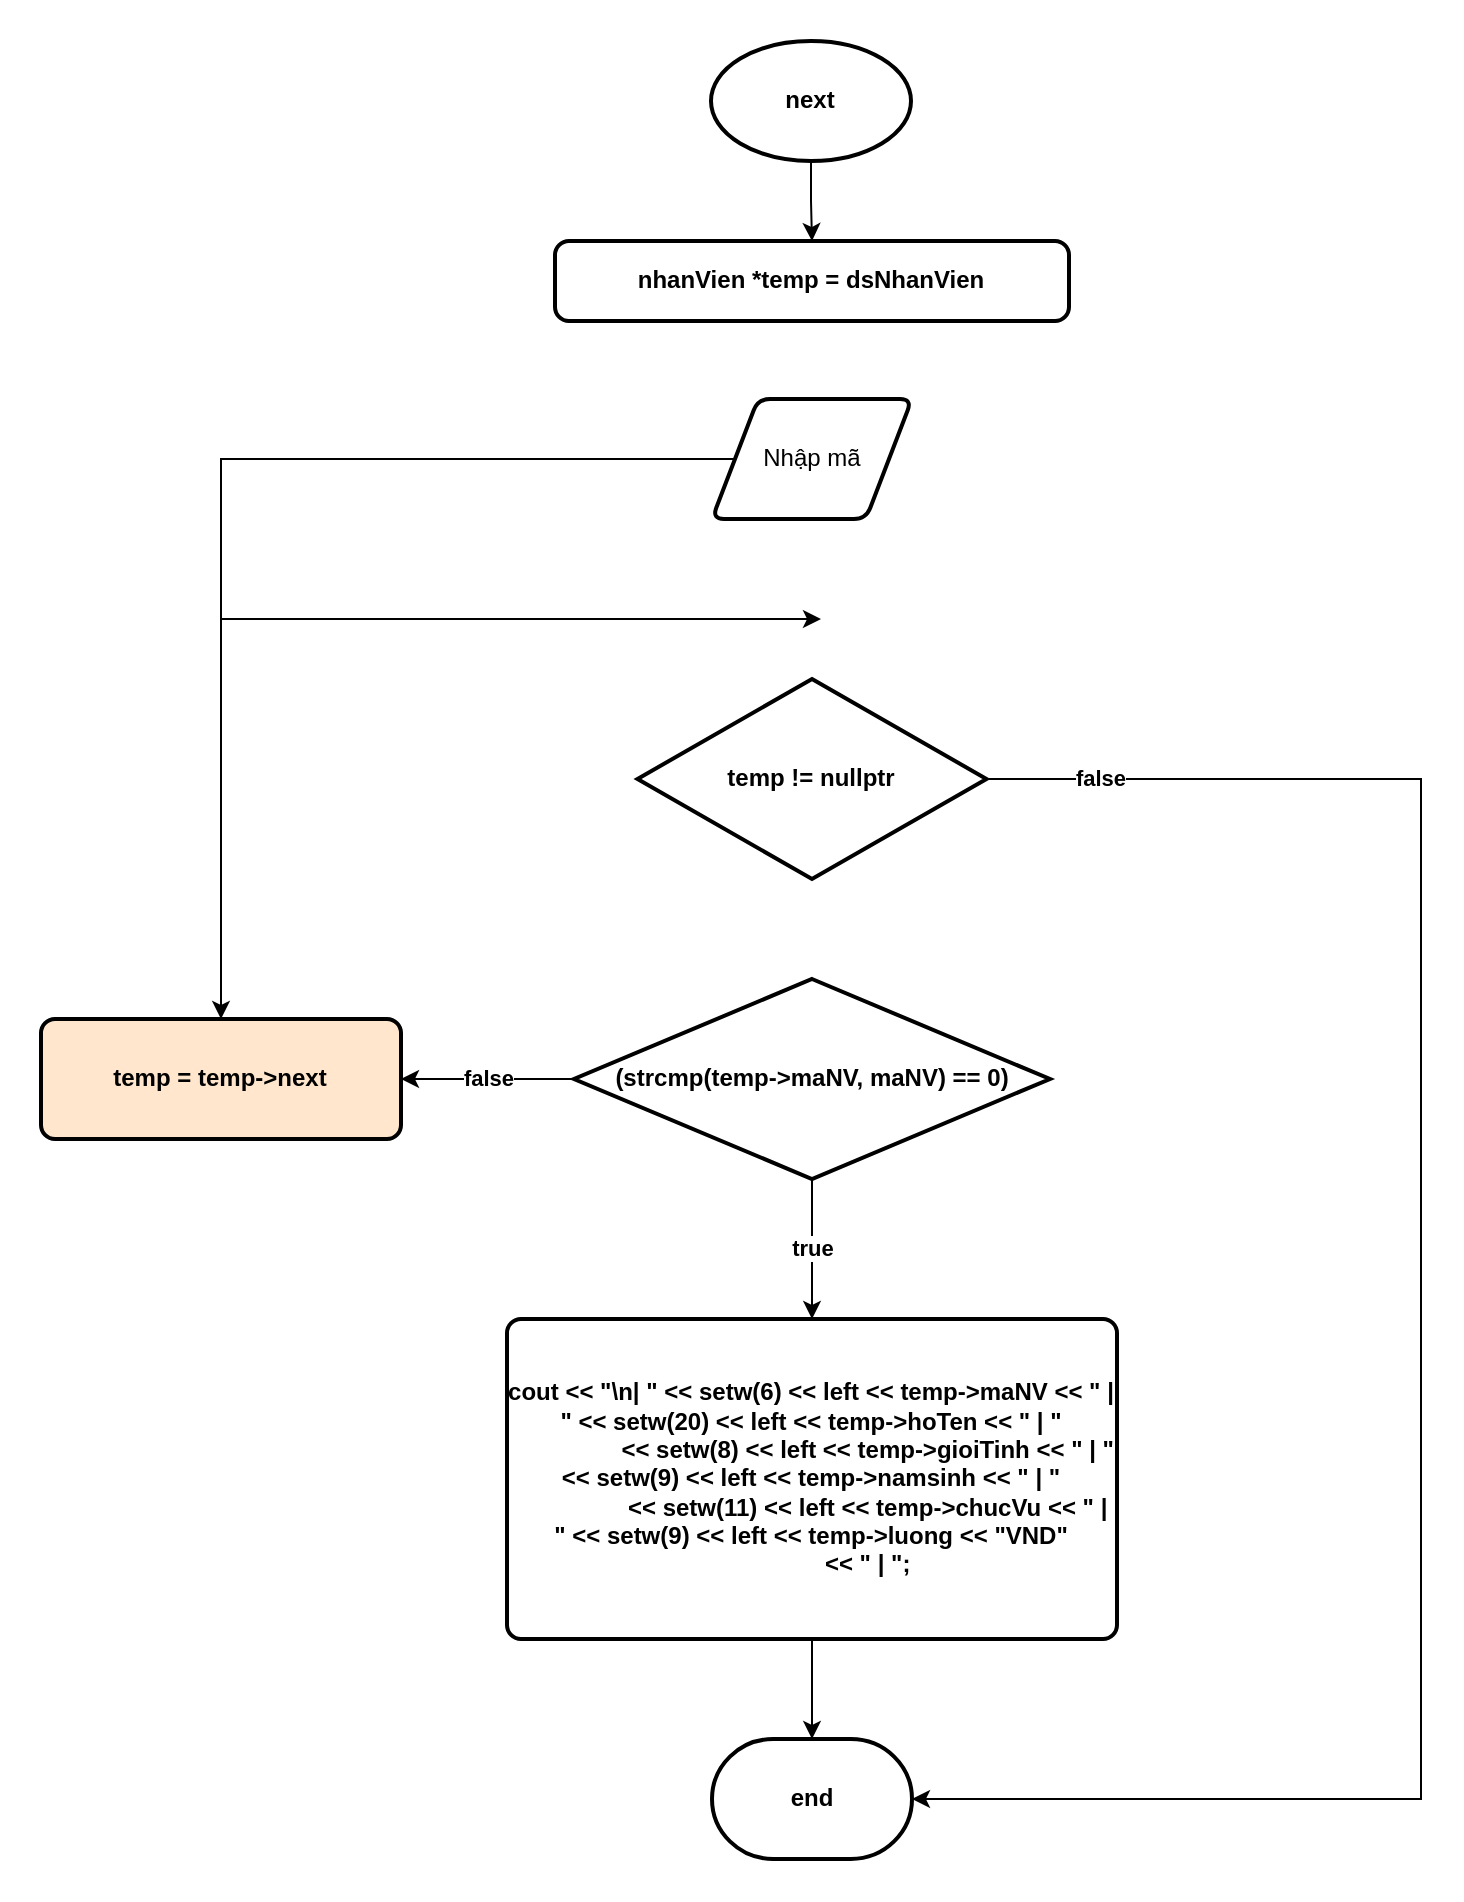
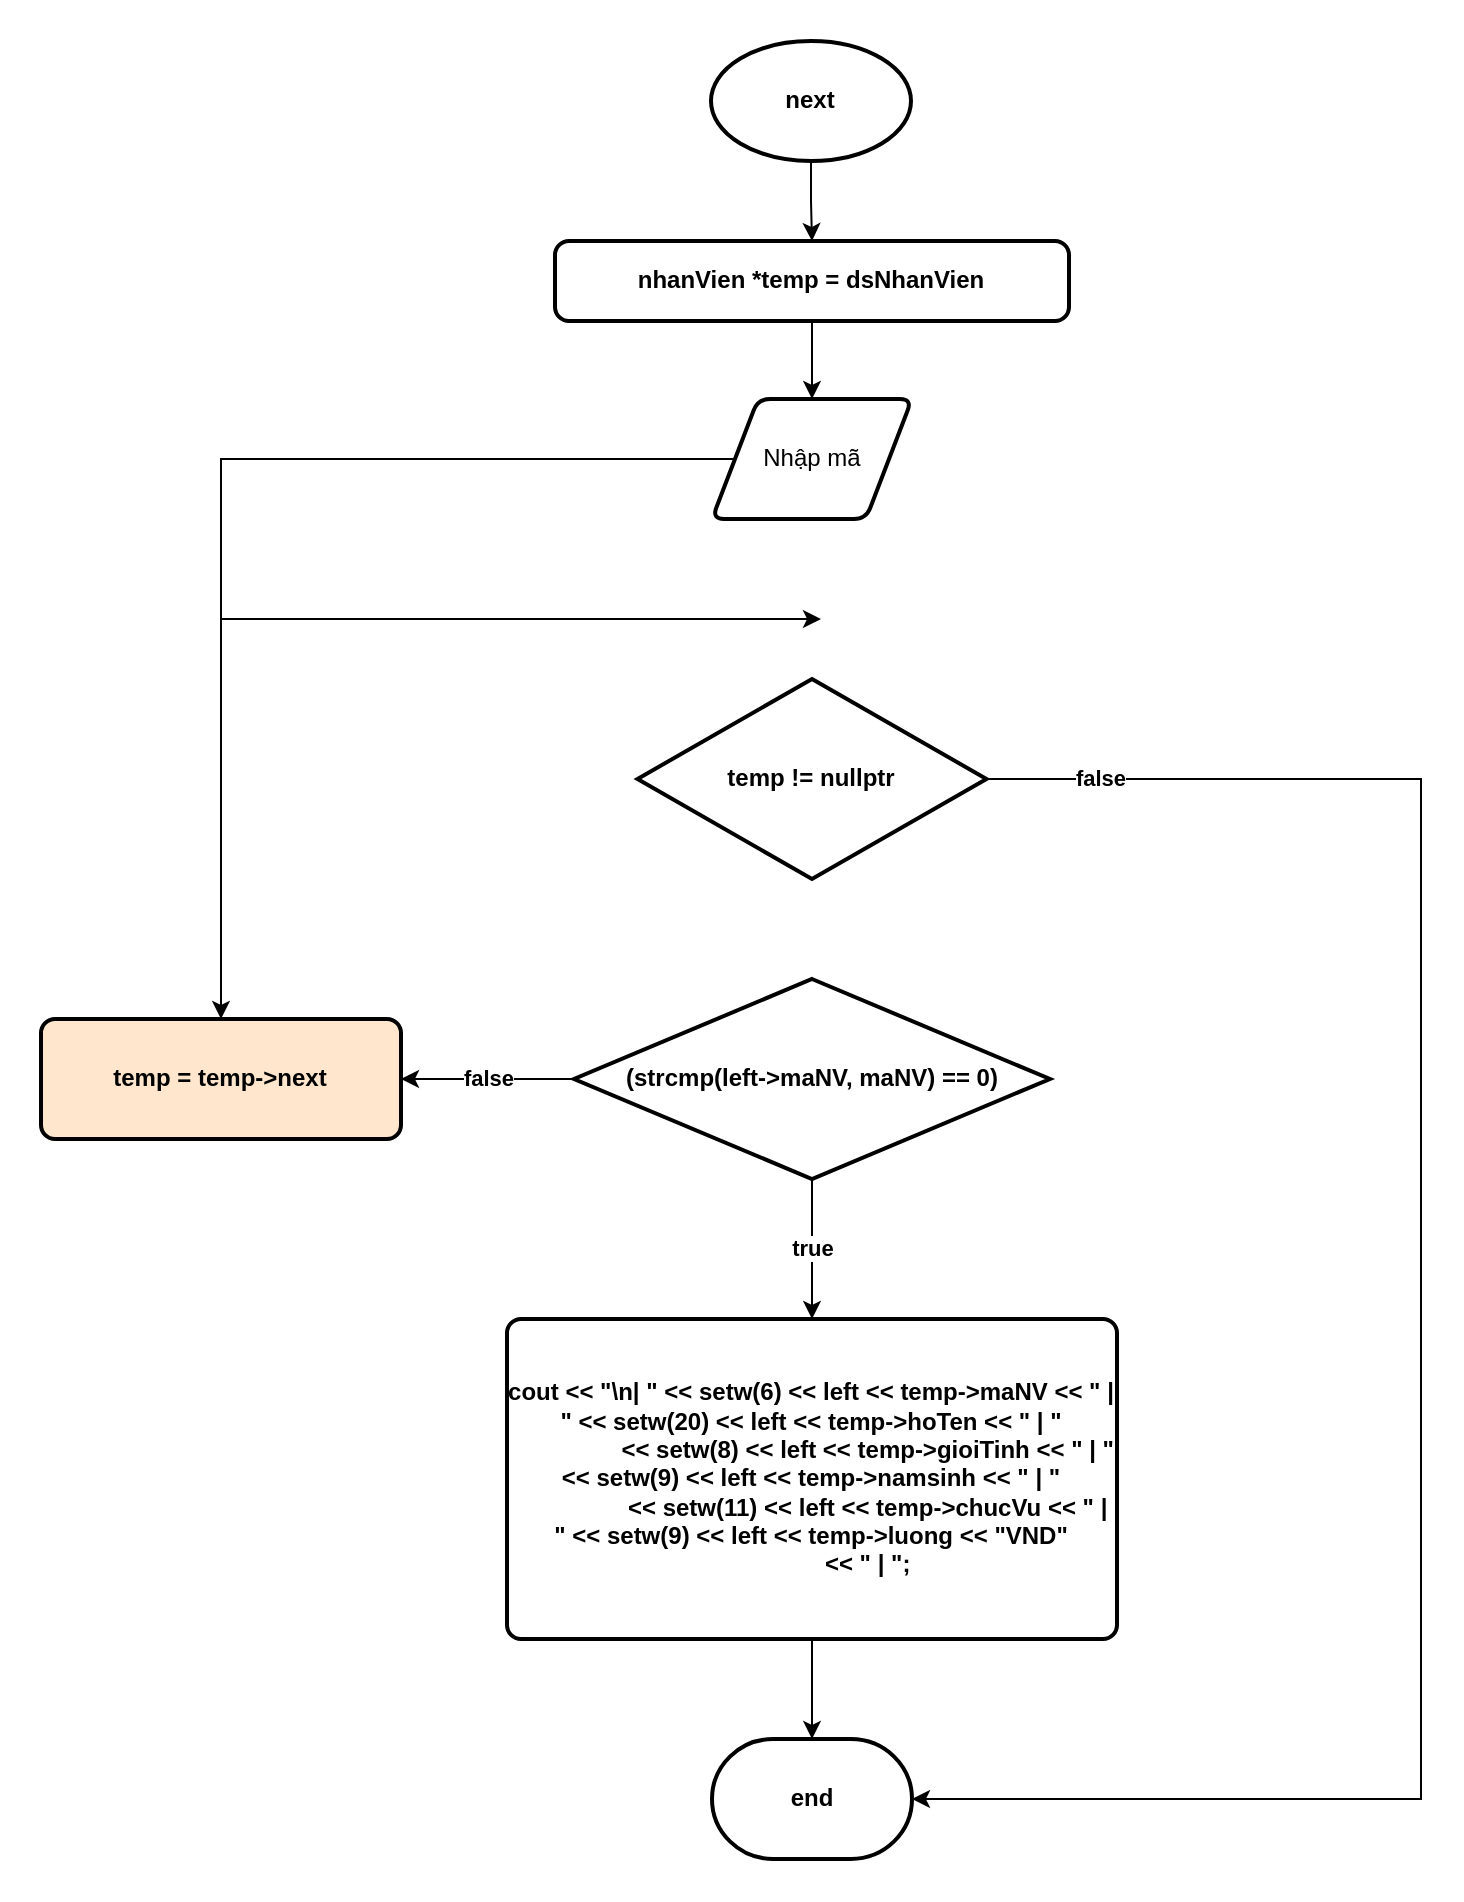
edge "nhanVien *temp = dsNhanVien" -> "Nhập mã": added
node "(strcmp(temp->maNV, maNV) == 0)": label "(strcmp(temp->maNV, maNV) == 0)" -> "(strcmp(left->maNV, maNV) == 0)"
